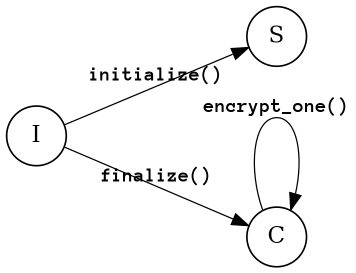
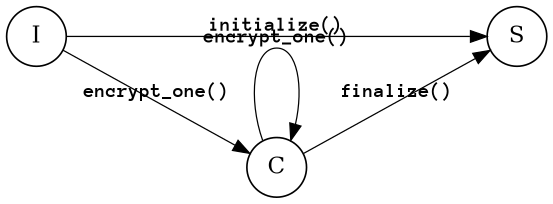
edge "C" -> "S": added, label "finalize()"
edge "I" -> "C": label "finalize()" -> "encrypt_one()"
